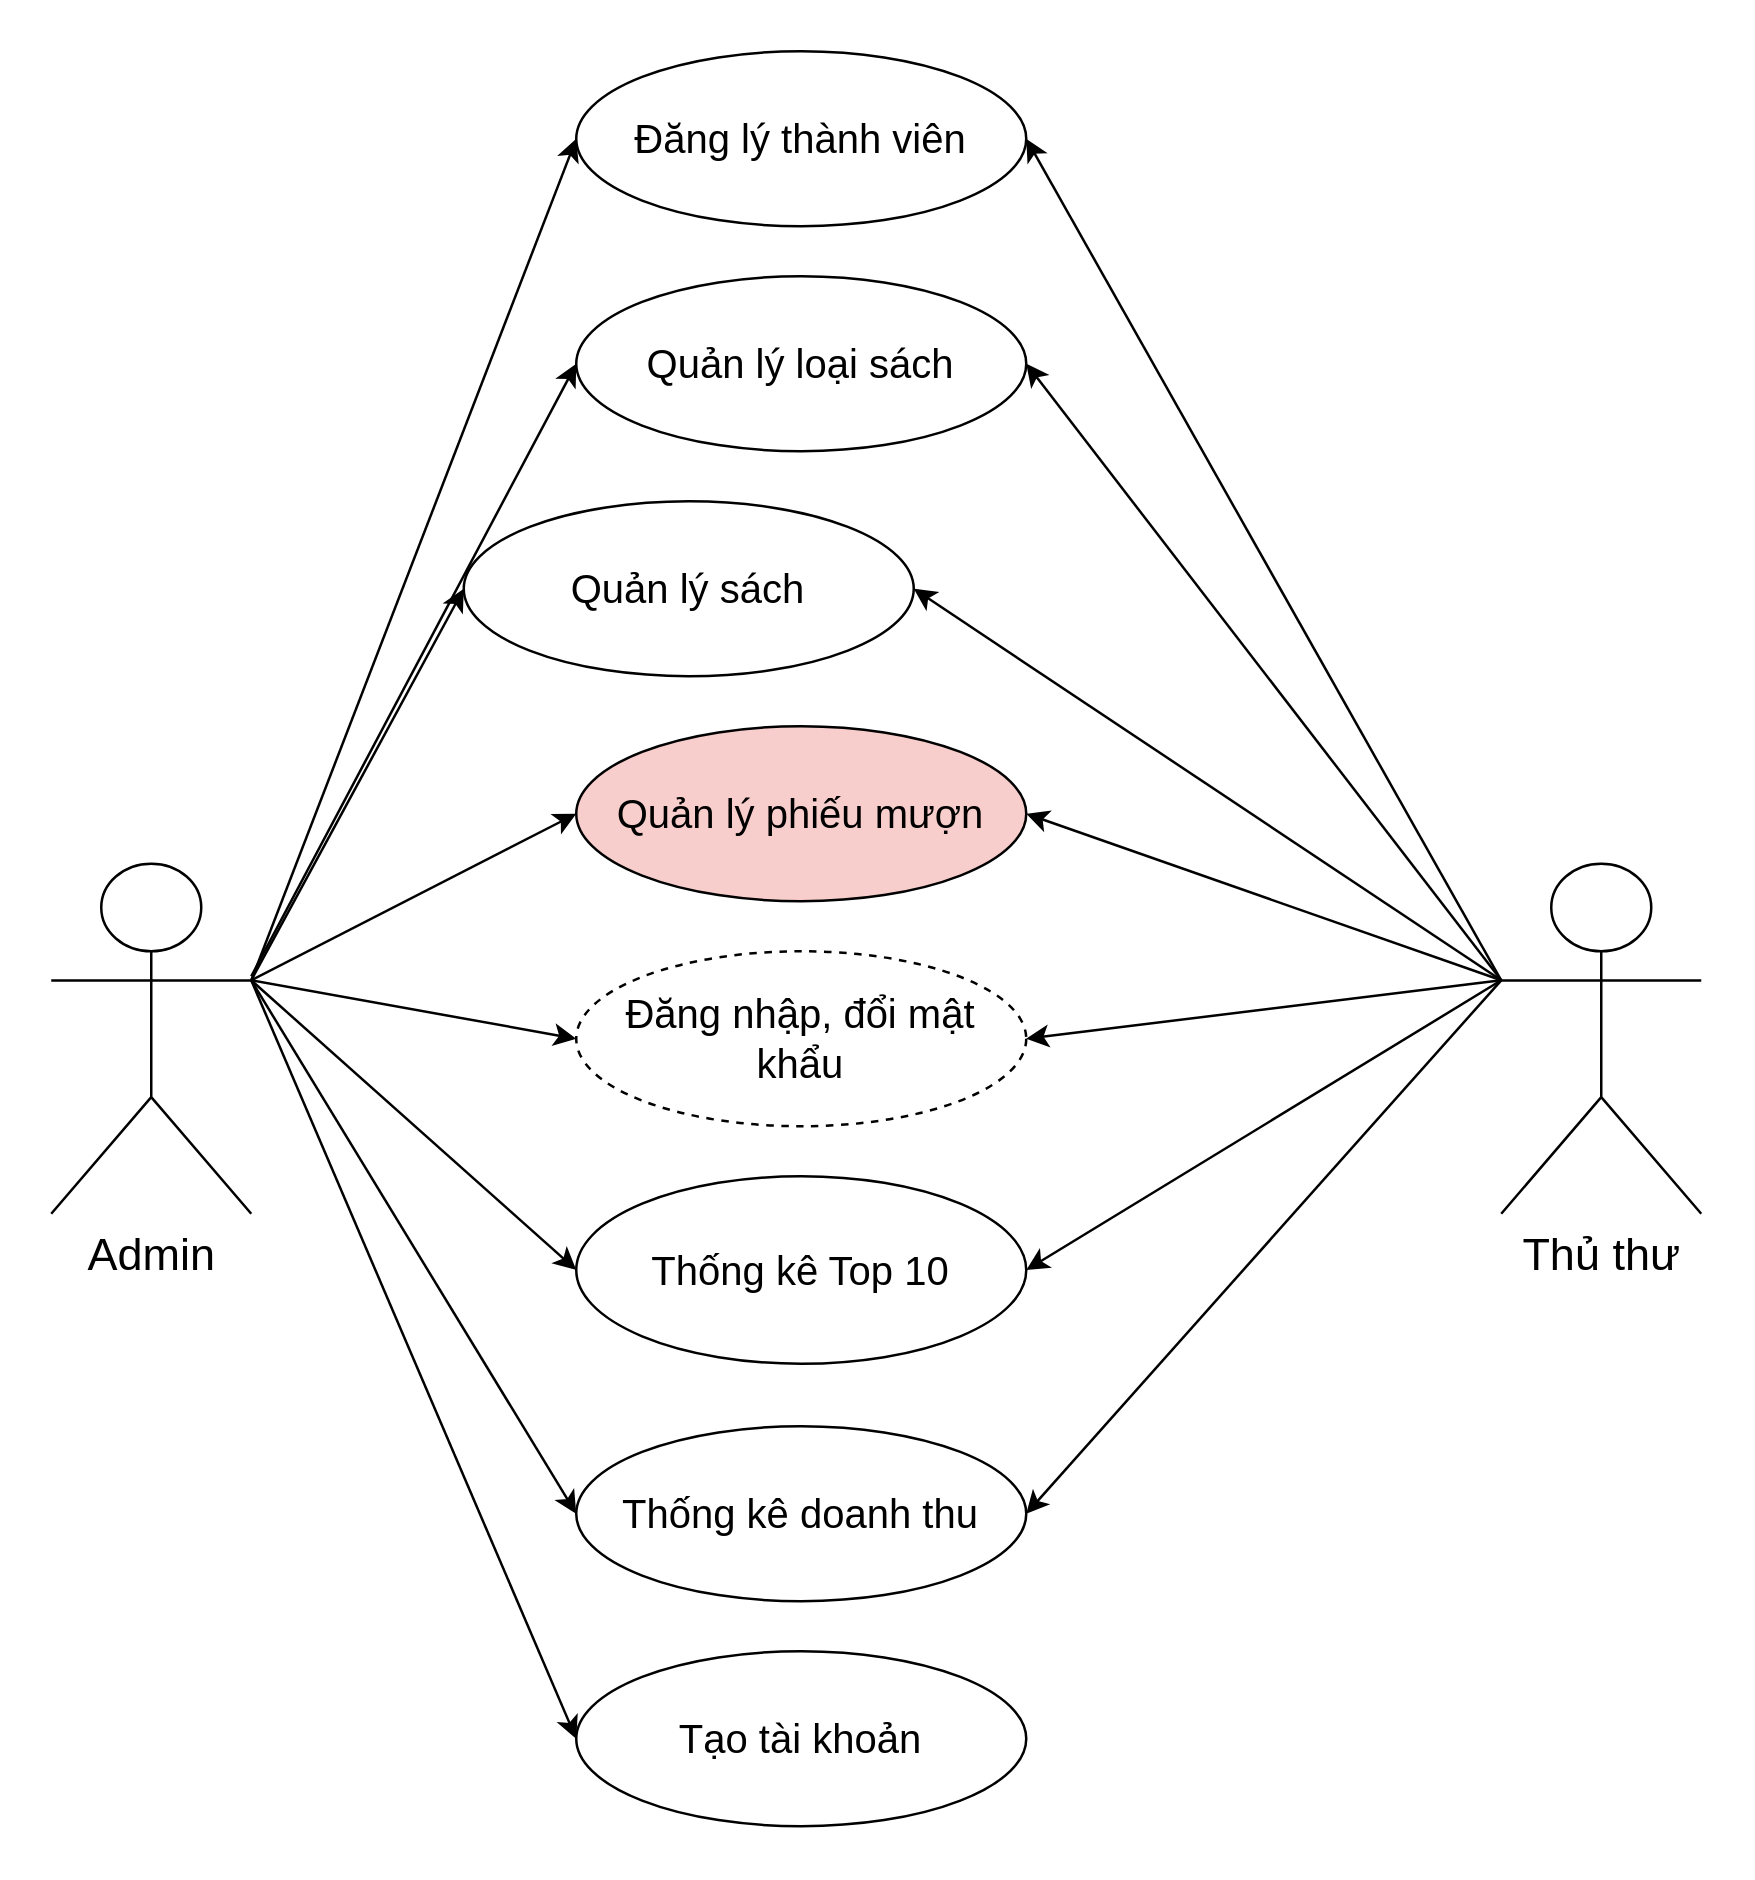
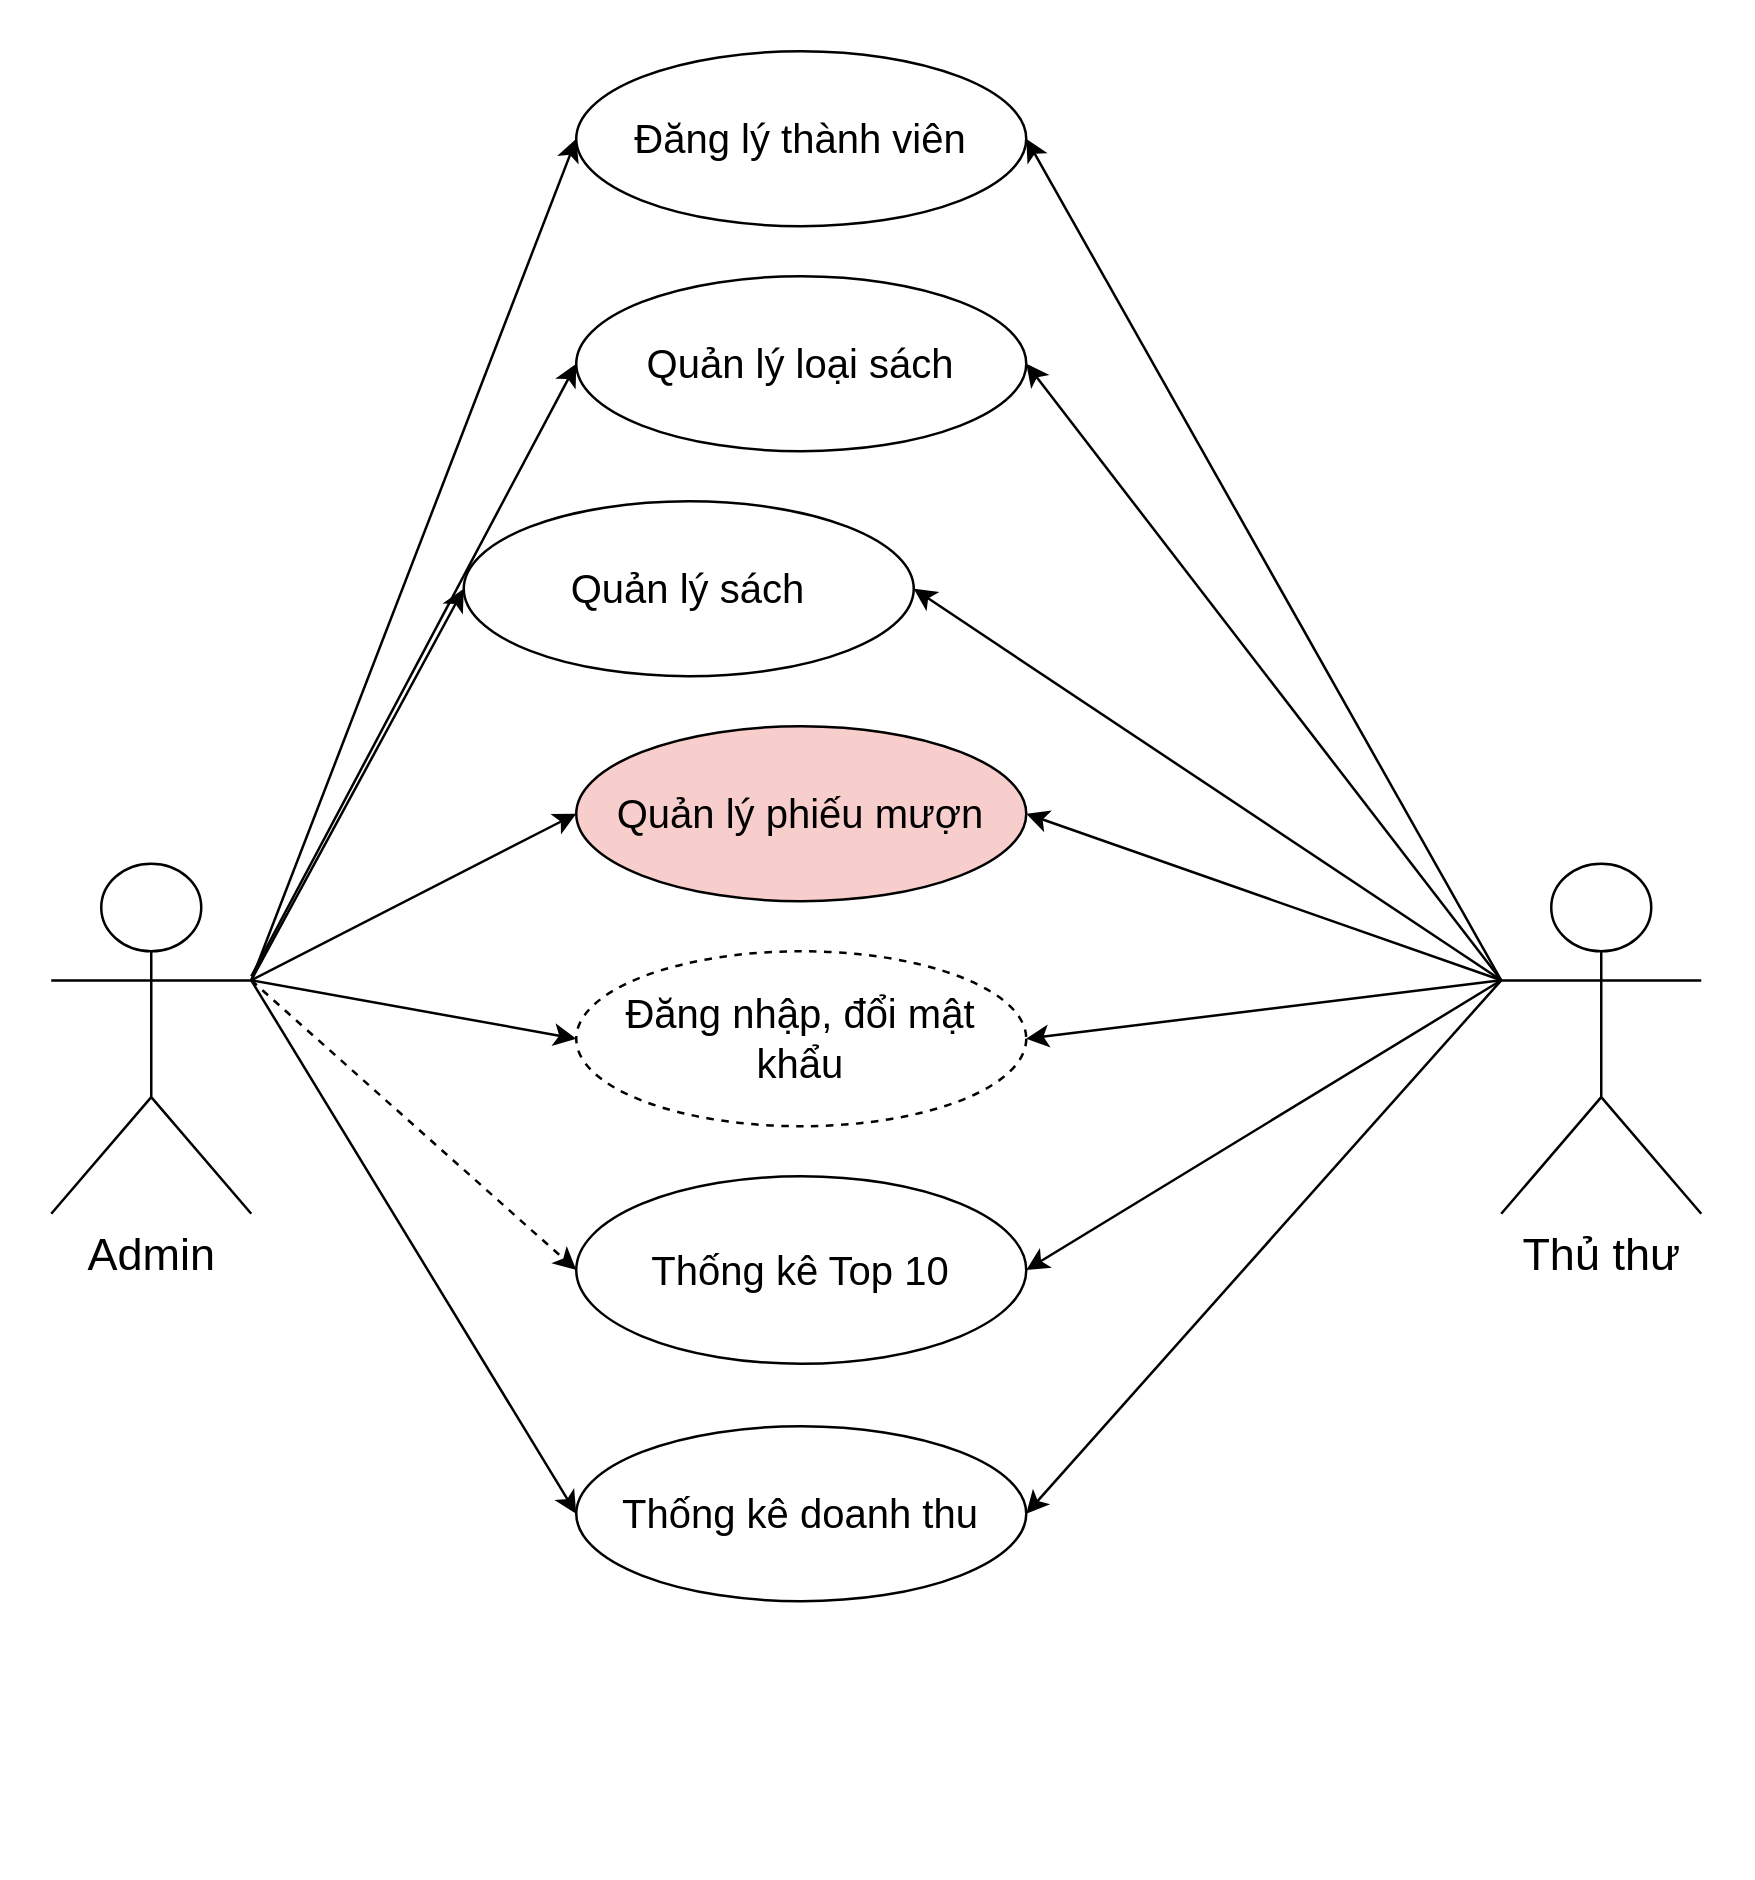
edge "Admin" -> "Thống kê Top 10": style solid -> dashed
edge "Admin" -> "Tạo tài khoản": removed
node "Tạo tài khoản": removed
